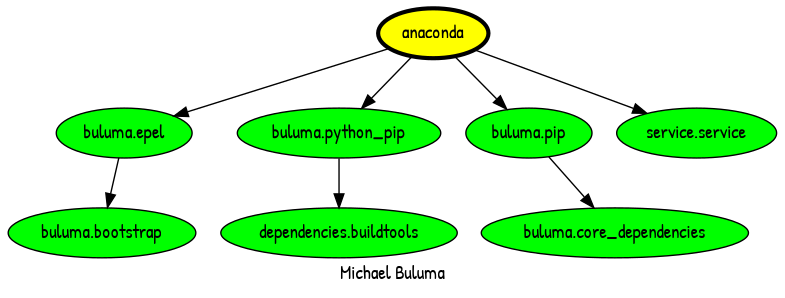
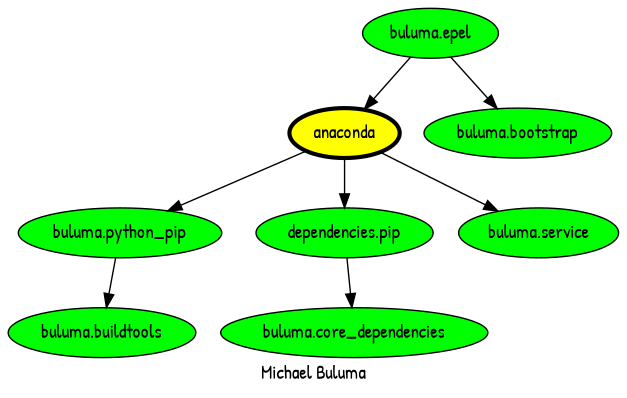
edge "anaconda" -> "buluma.epel": reversed
node "buluma.pip": label "buluma.pip" -> "dependencies.pip"
node "service.service": label "service.service" -> "buluma.service"
node "dependencies.buildtools": label "dependencies.buildtools" -> "buluma.buildtools"
